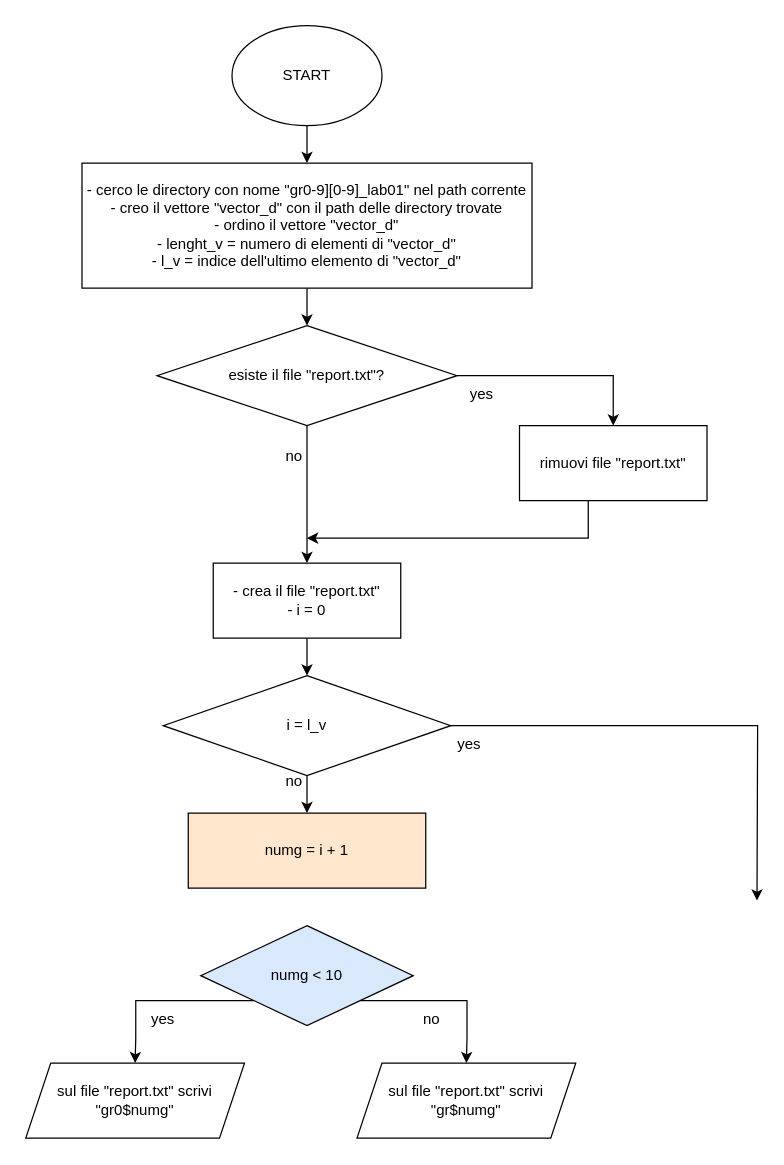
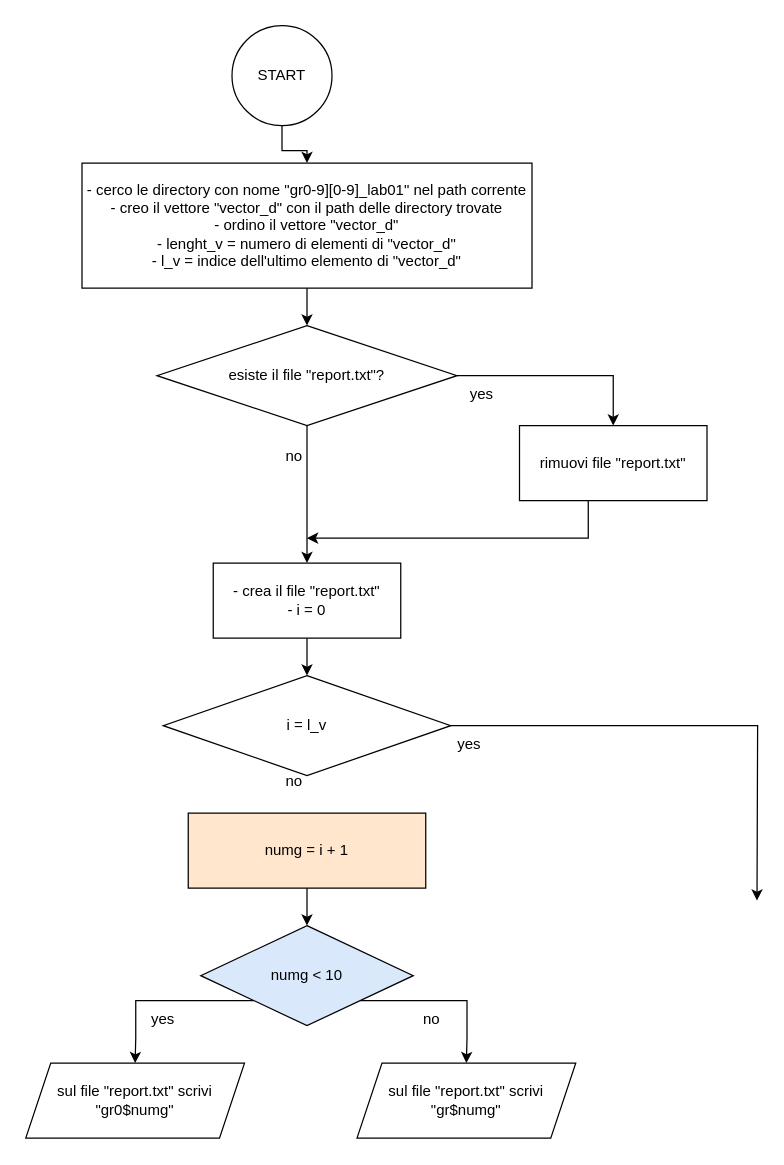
node "START": size 150x100 -> 100x100
edge "i = l_v" -> "numg = i + 1": removed
edge "numg = i + 1" -> "numg < 10": added
